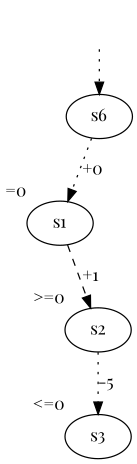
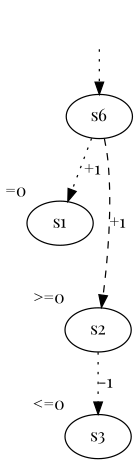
edge "s6" -> "s1 =0": label "+0" -> "+1"
edge "s1 =0" -> "s2 >=0": now "s6" -> "s2 >=0"
edge "s2 >=0" -> "s3 <=0": label "-5" -> "-1"
